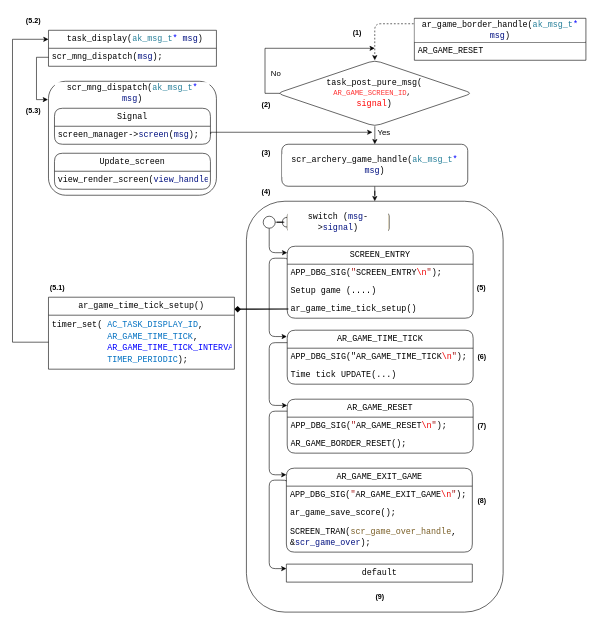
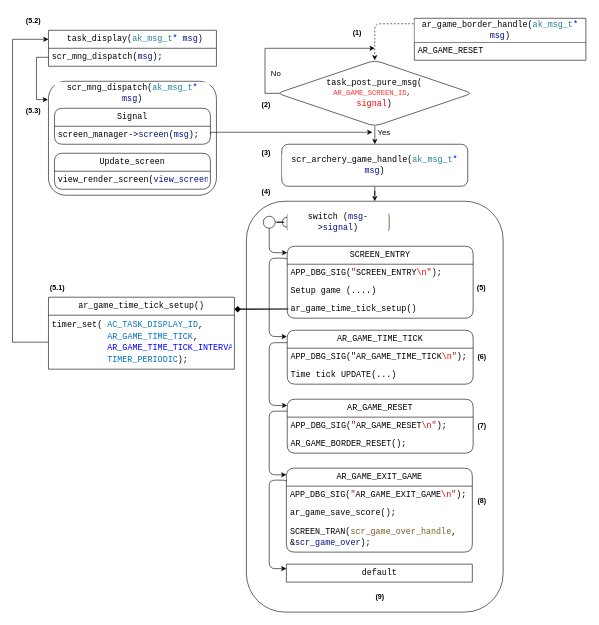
node "view_render_screen(view_handle);": label "view_render_screen(view_handle);" -> "view_render_screen(view_screen);"
